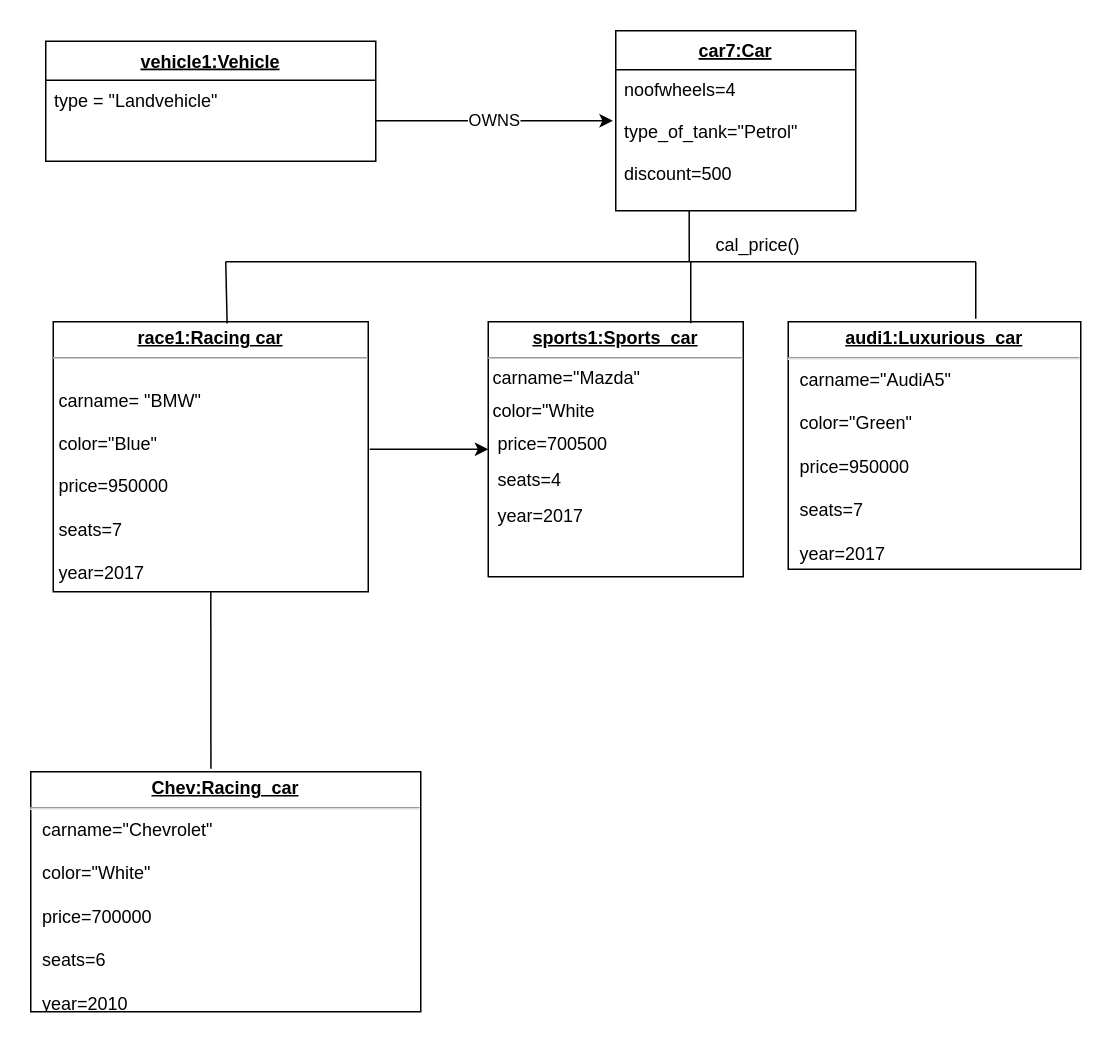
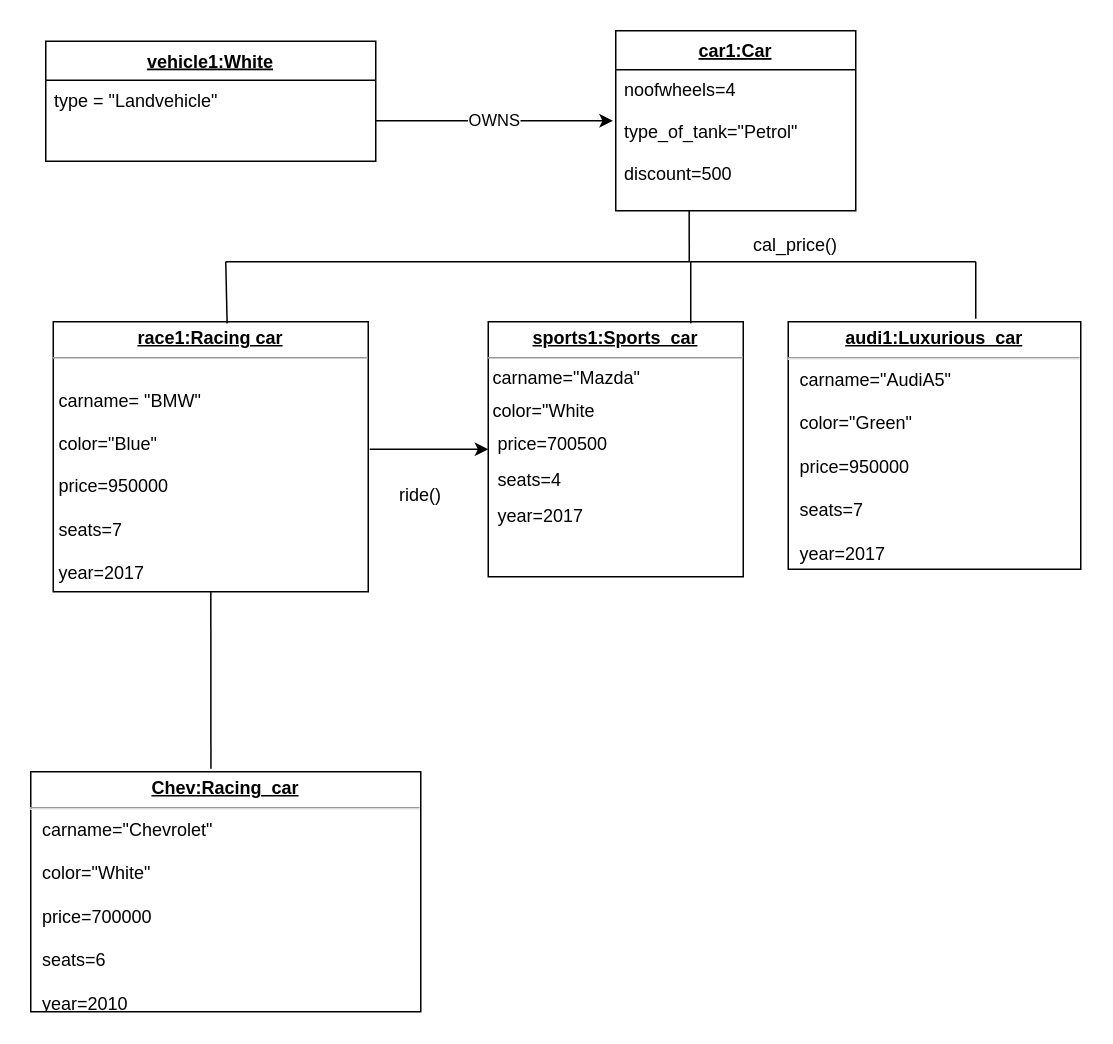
node "car7:Car": label "car7:Car" -> "car1:Car"
node "vehicle1:Vehicle": label "vehicle1:Vehicle" -> "vehicle1:White"
node "cal_price()": moved (766, 245) -> (803, 245)
node "ride()": added
